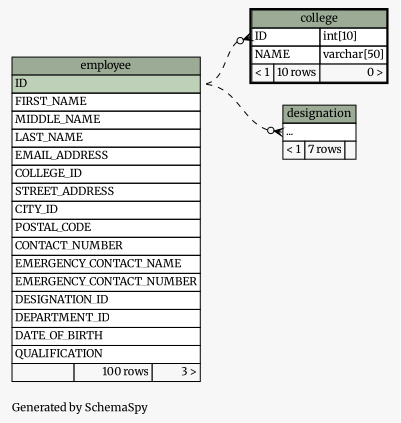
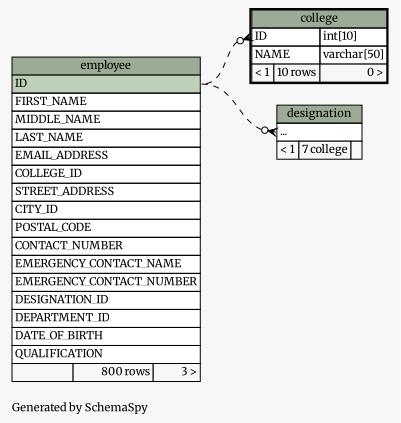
node "designation": text "7 rows" -> "7 college"
node "employee": text "100 rows" -> "800 rows"
